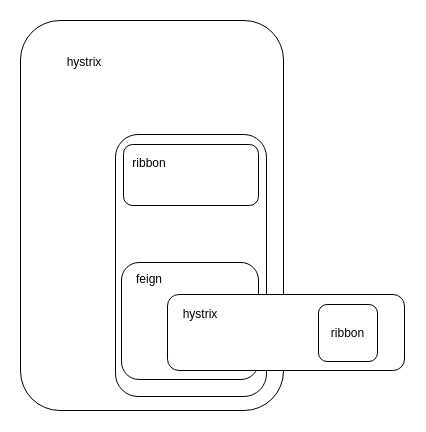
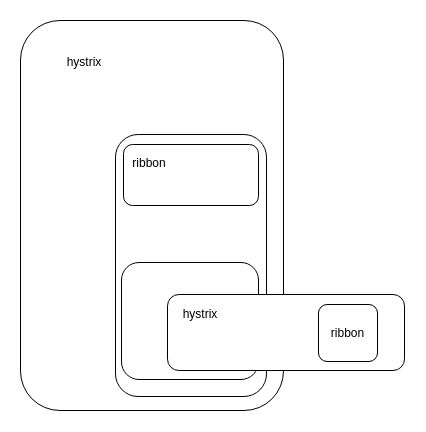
node "feign": removed
